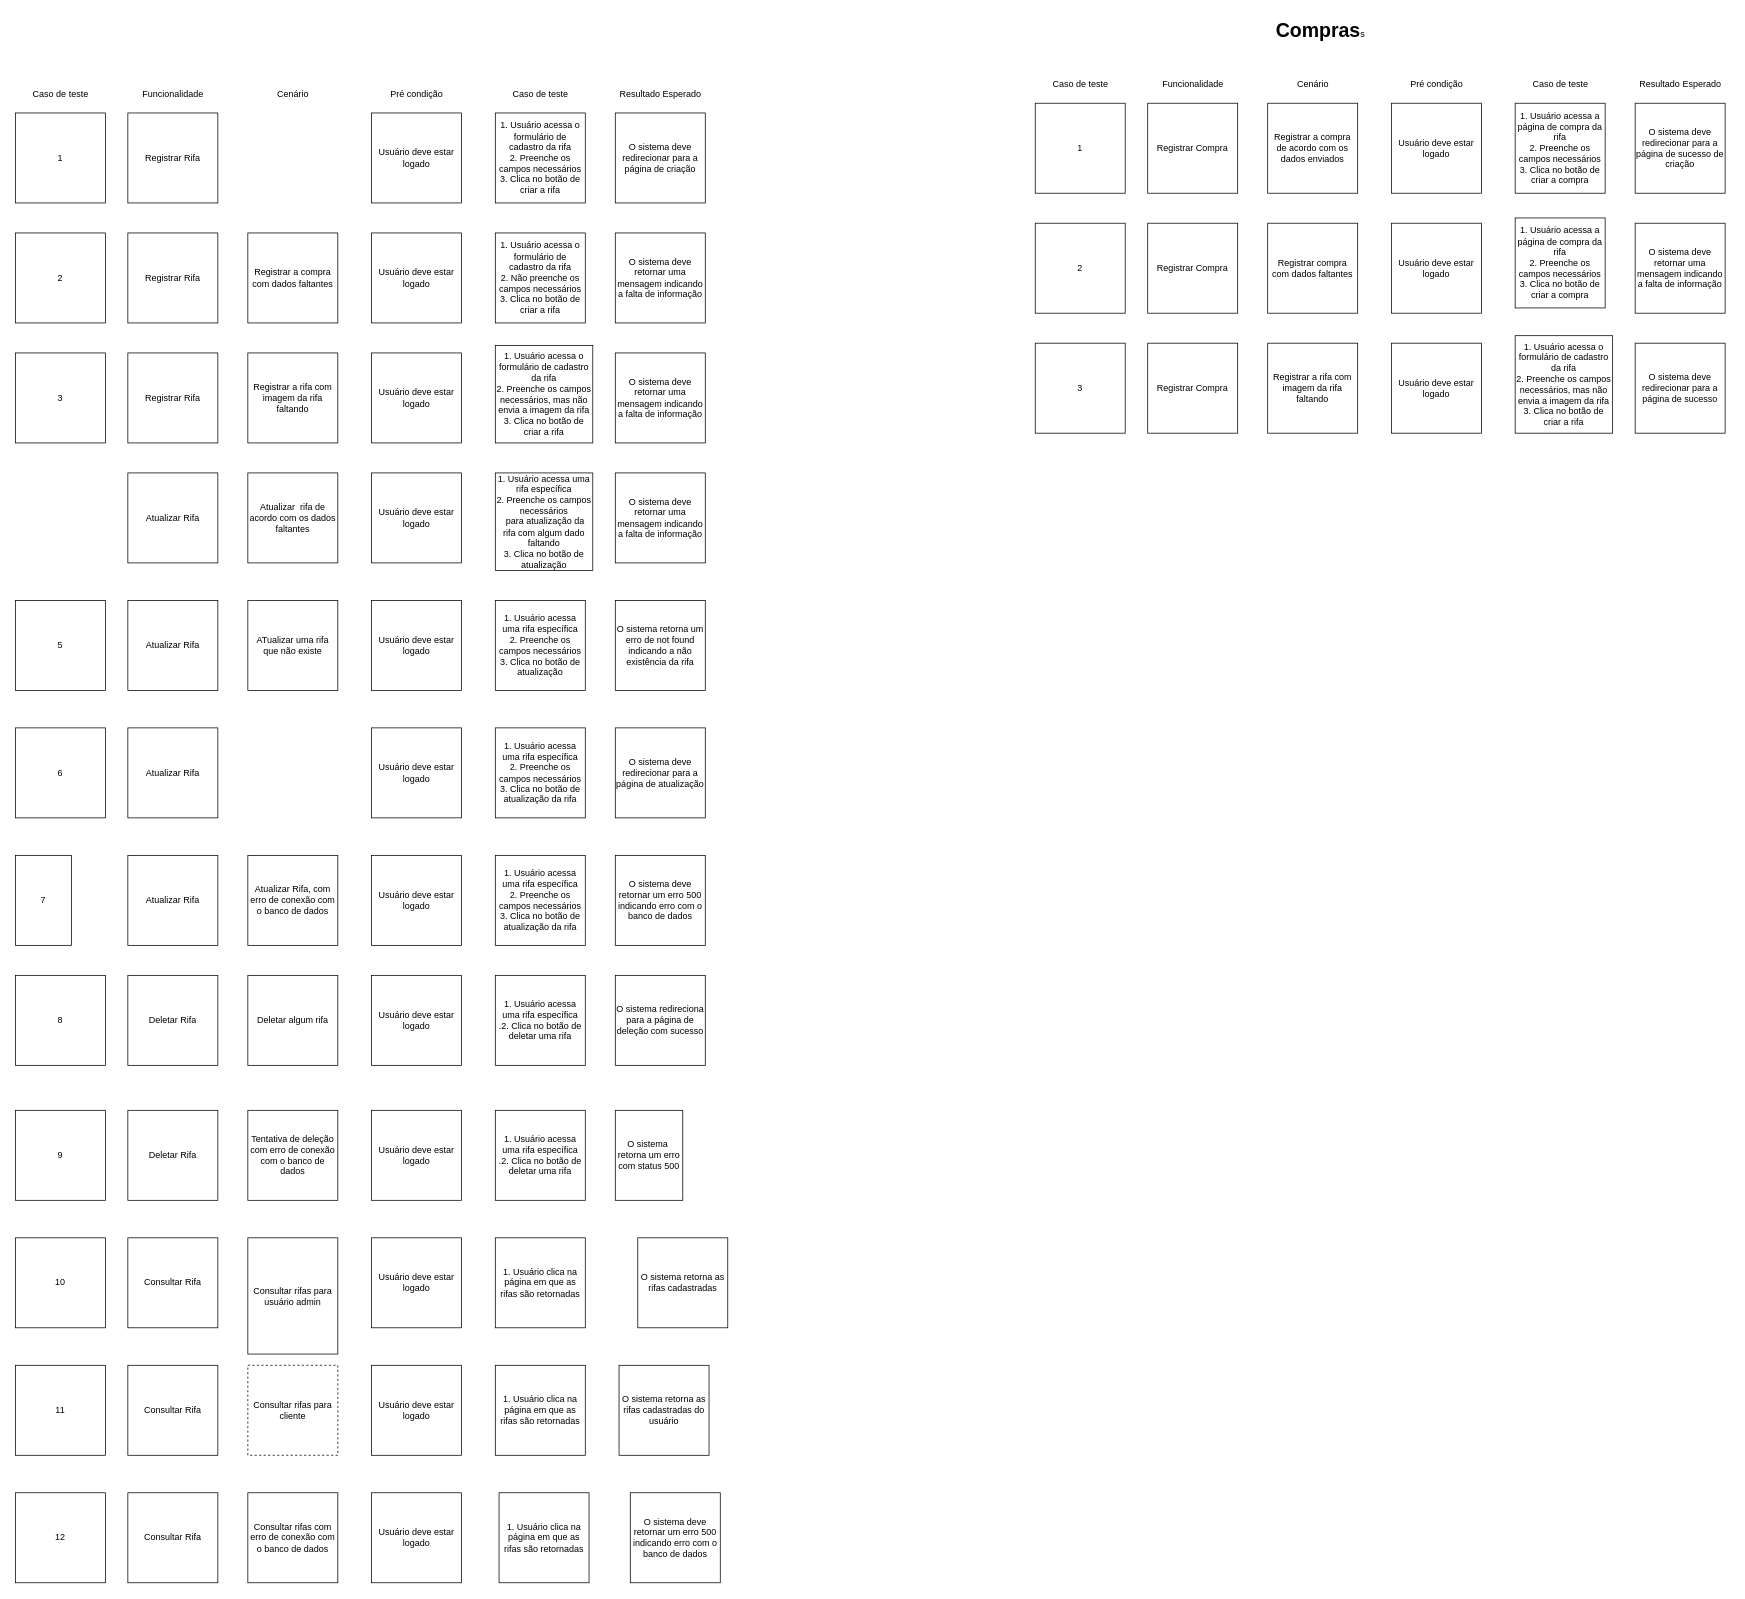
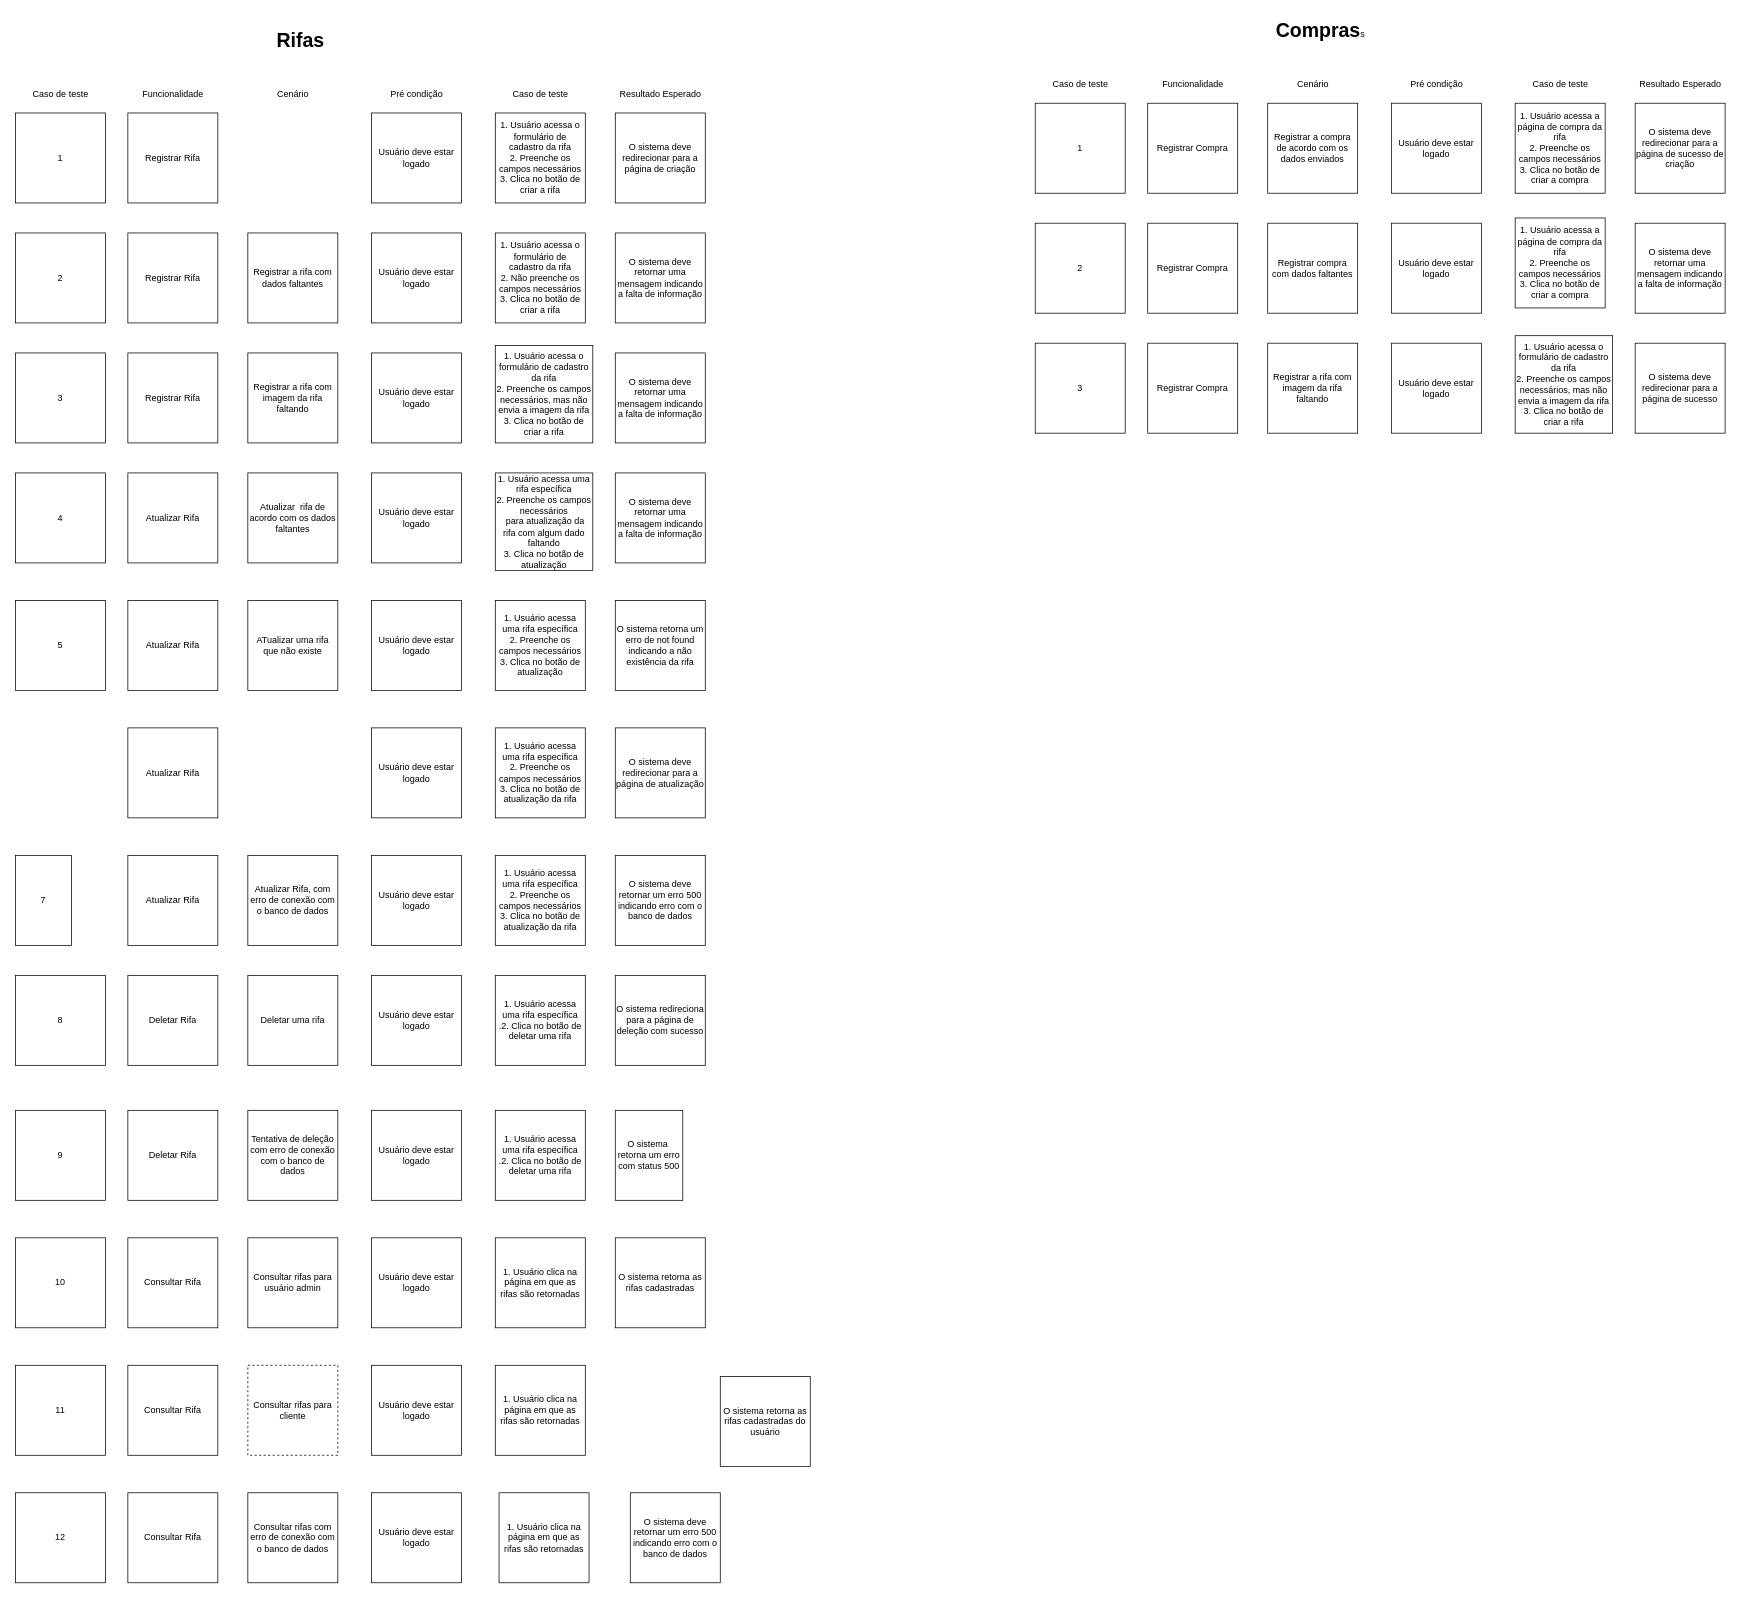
node "Rifas": added
node "Registrar a compra com dados faltantes": label "Registrar a compra com dados faltantes" -> "Registrar a rifa com dados faltantes"
node "4": added
node "6": removed
node "Deletar algum rifa": label "Deletar algum rifa" -> "Deletar uma rifa"
node "O sistema retorna as rifas cadastradas": moved (683, 1283) -> (660, 1283)
node "Consultar rifas para usuário admin": size 90x116 -> 90x90
node "O sistema retorna as rifas cadastradas do usuário": moved (664, 1410) -> (765, 1422)
